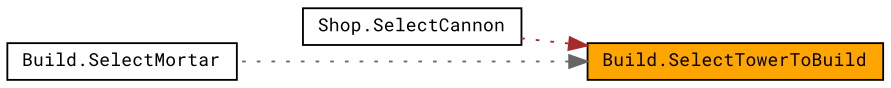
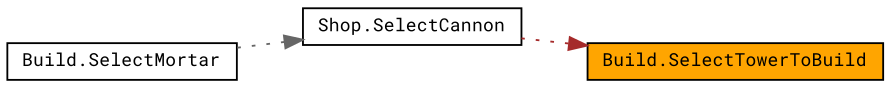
edge "Build.SelectMortar" -> "Build.SelectTowerToBuild": now "Build.SelectMortar" -> "Shop.SelectCannon"
